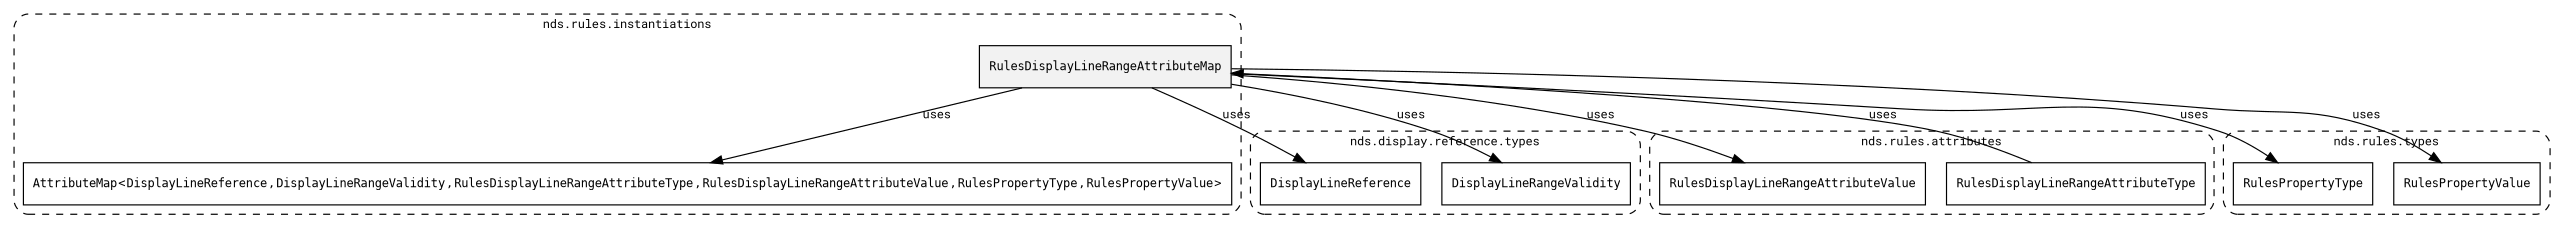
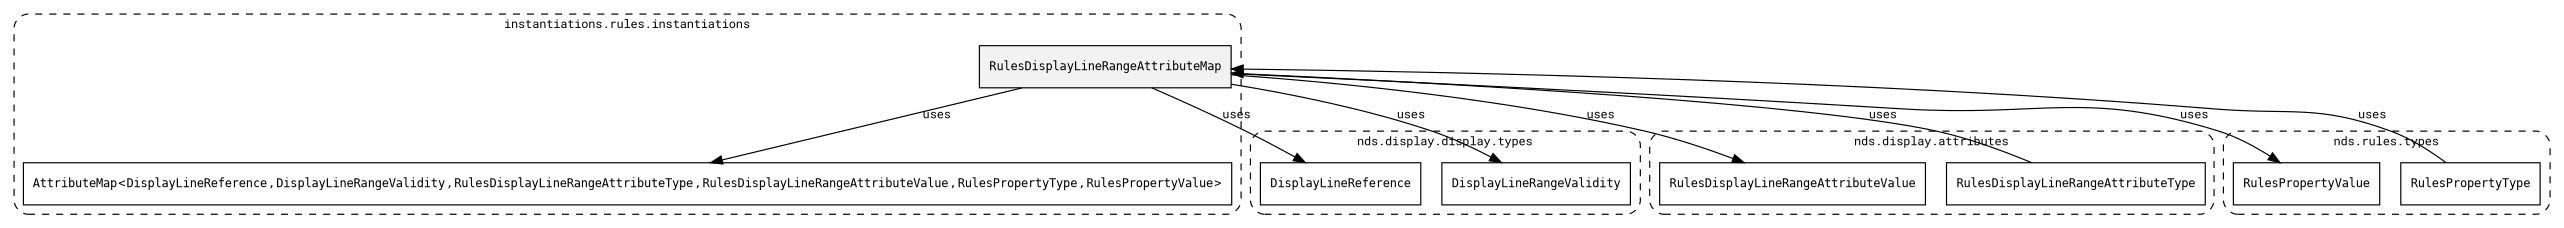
cluster "nds.rules.instantiations": label "nds.rules.instantiations" -> "instantiations.rules.instantiations"
edge "RulesDisplayLineRangeAttributeMap" -> "RulesPropertyType": reversed
cluster "nds.display.reference.types": label "nds.display.reference.types" -> "nds.display.display.types"
cluster "nds.rules.attributes": label "nds.rules.attributes" -> "nds.display.attributes"
